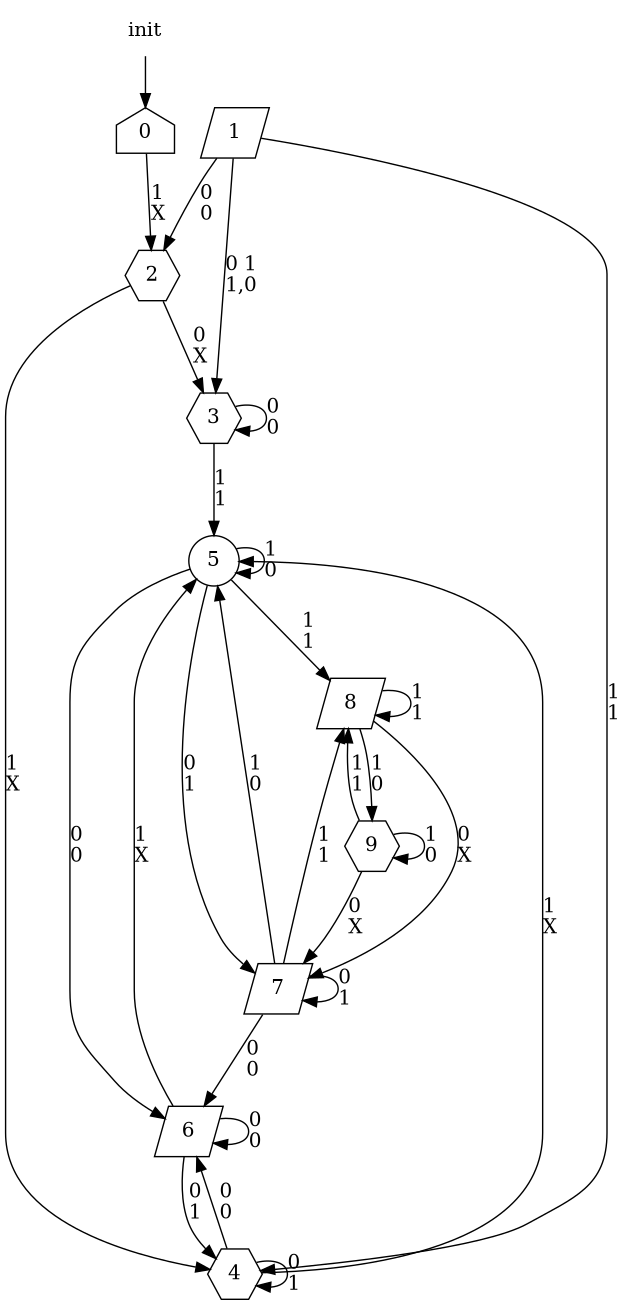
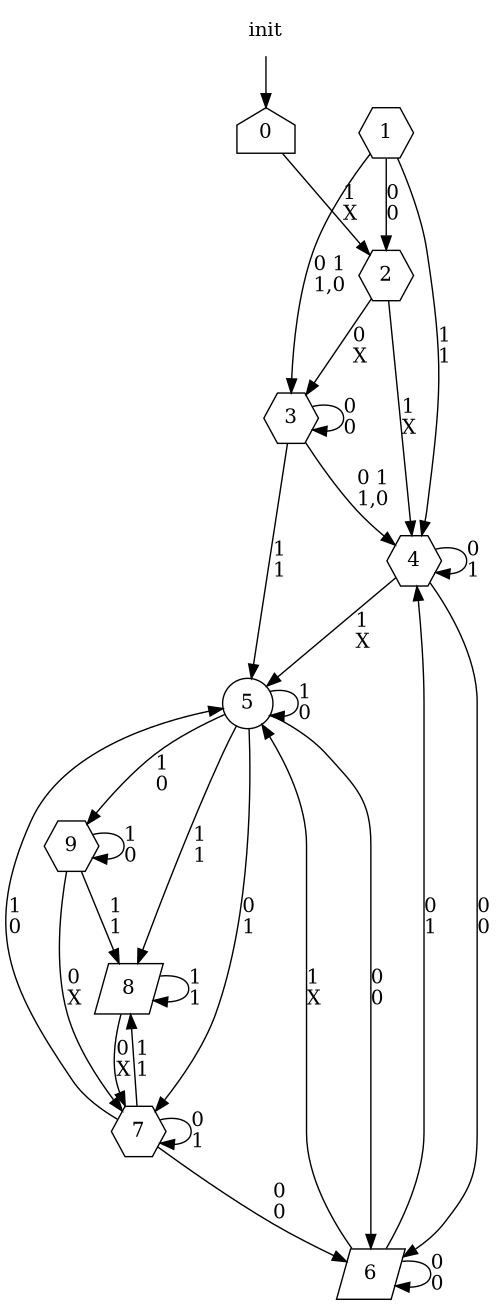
node "1": shape parallelogram -> hexagon
edge "3" -> "4": added, label "0 1 1,0"
edge "8" -> "9": now "5" -> "9"
node "7": shape parallelogram -> hexagon
